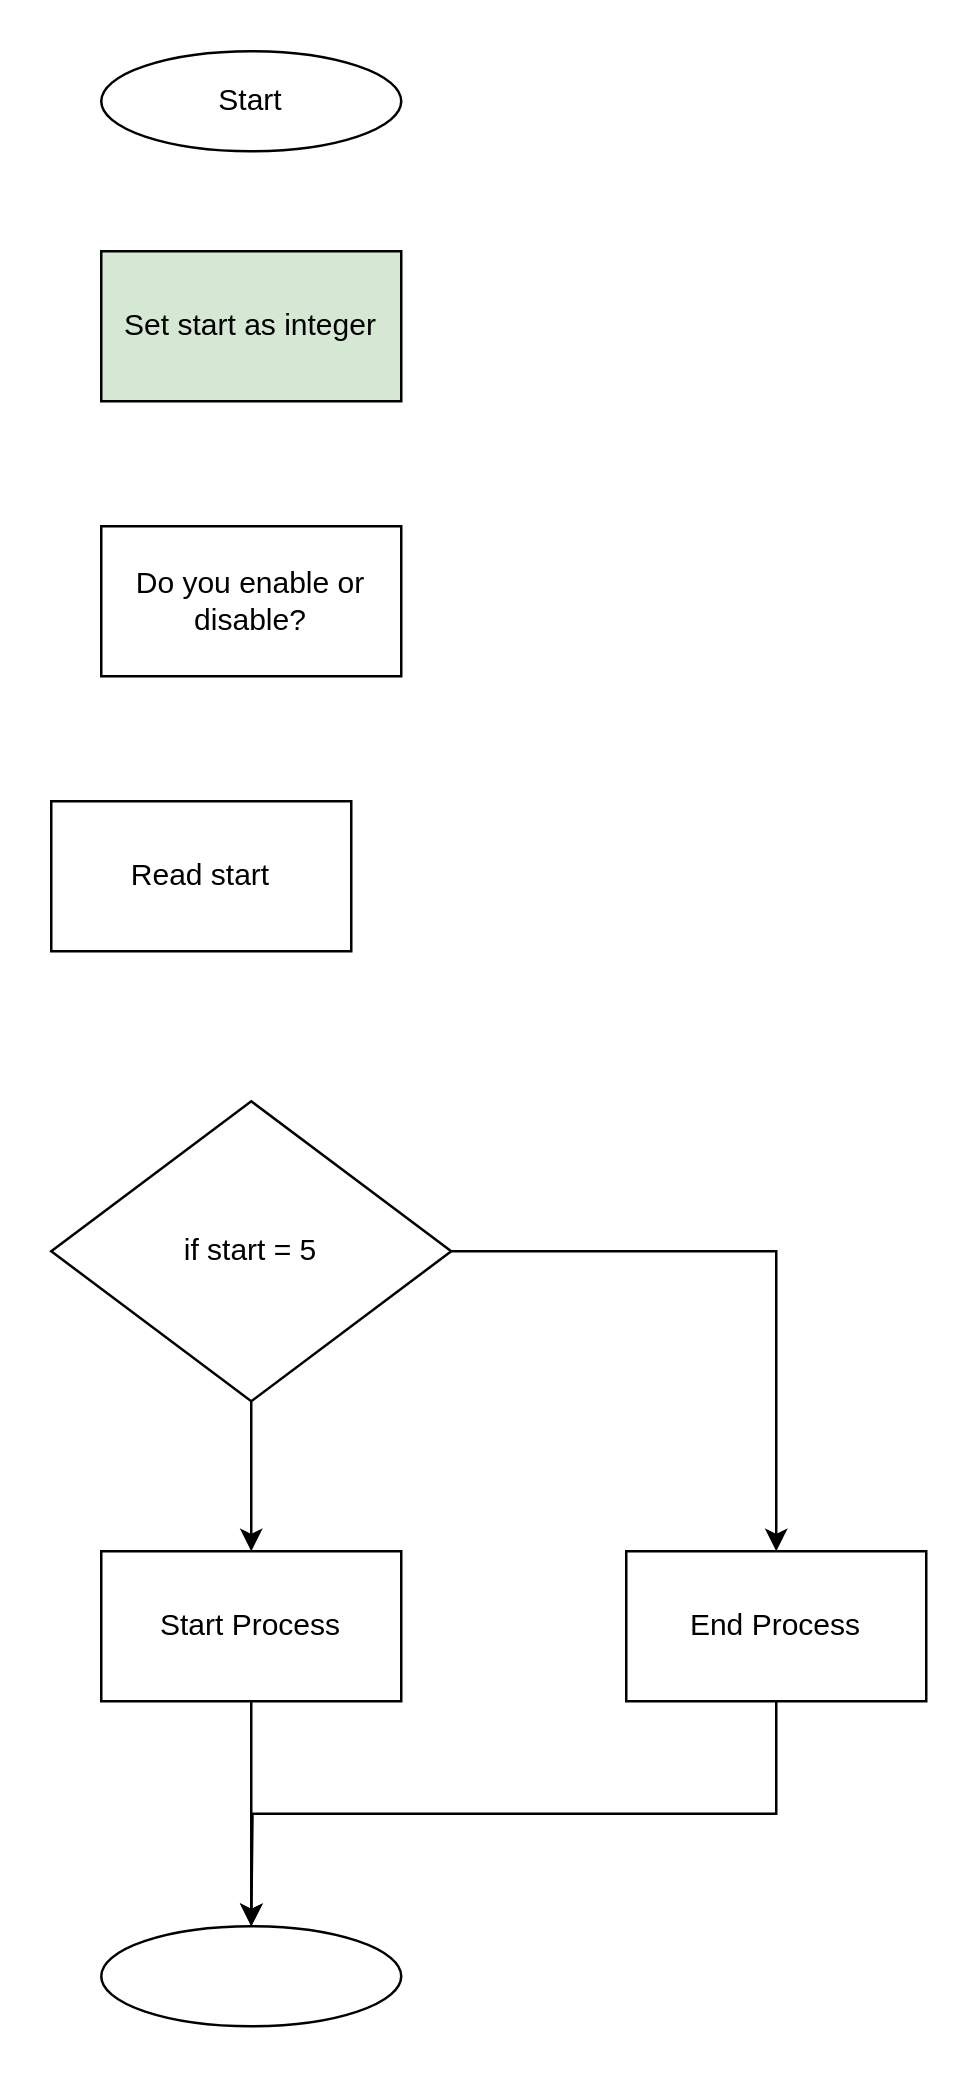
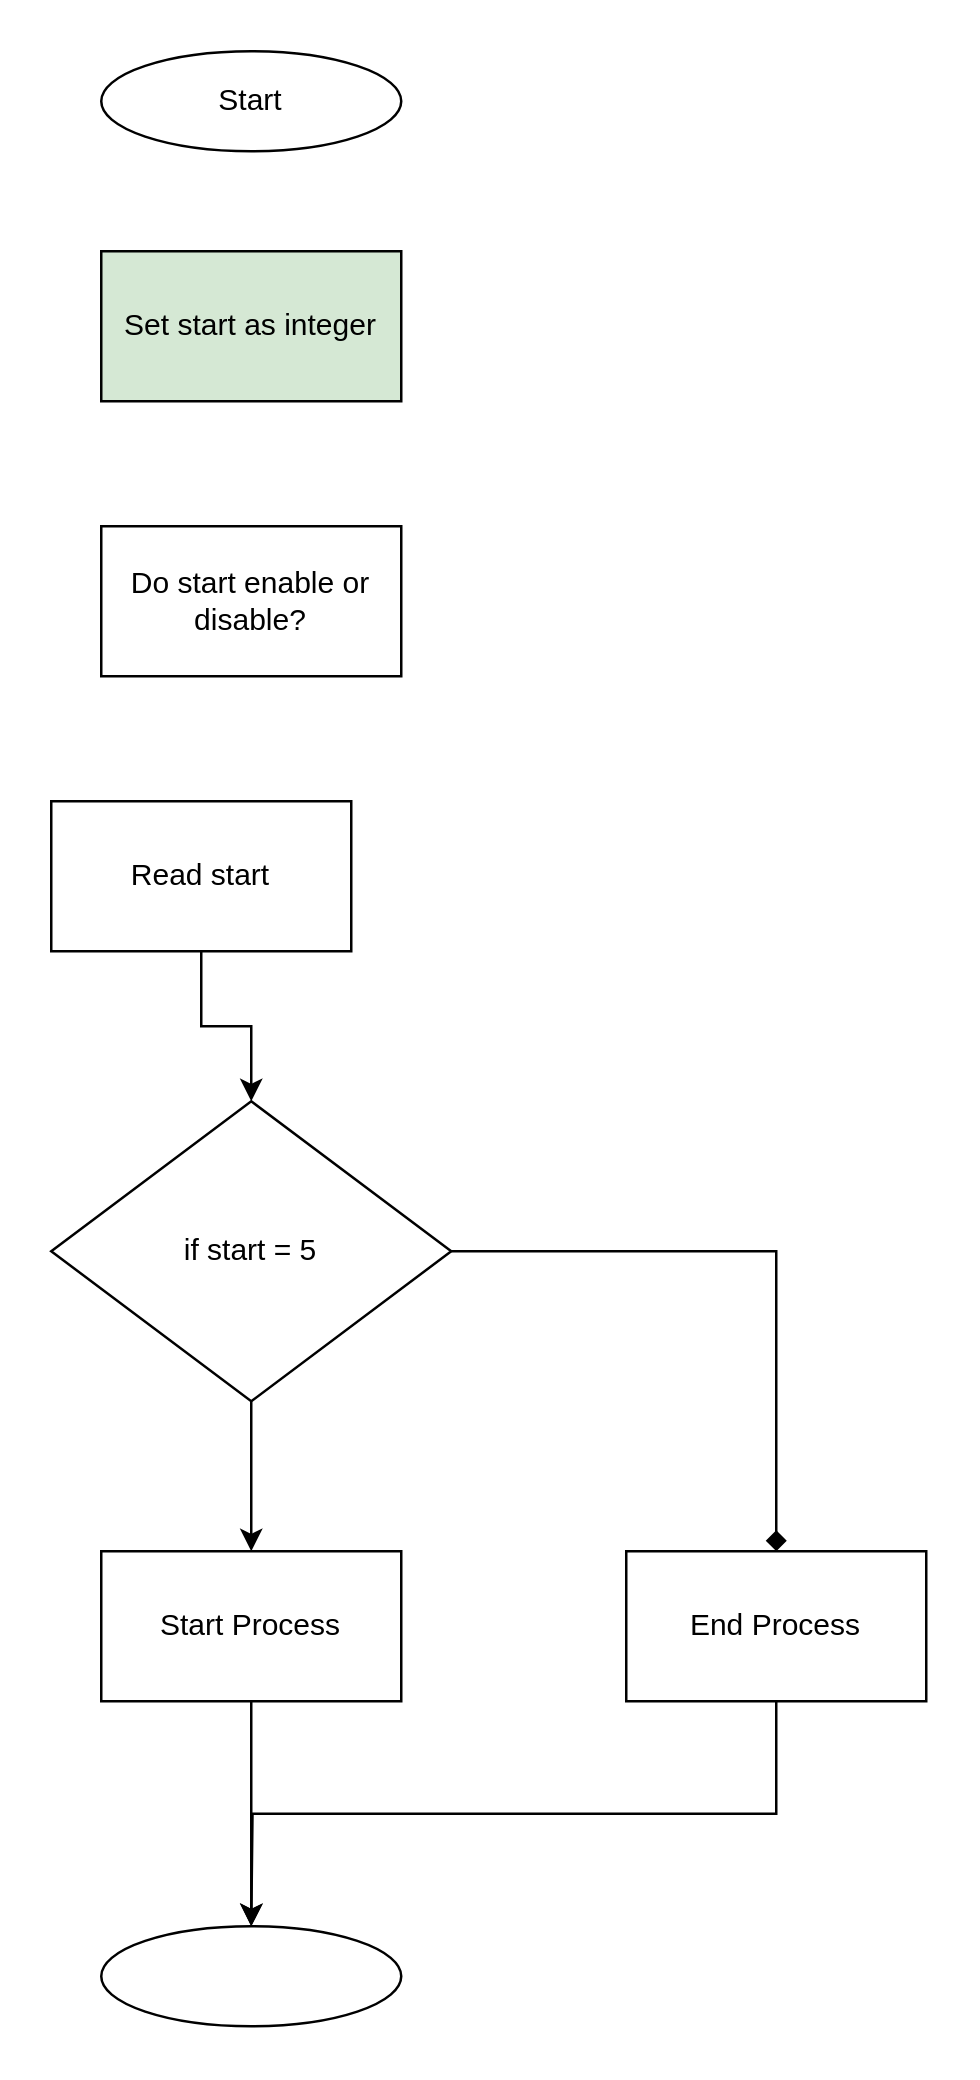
node "Do you enable or disable?": label "Do you enable or disable?" -> "Do start enable or disable?"
edge "Read start" -> "if start = 5": added
edge "if start = 5" -> "End Process": arrowhead classic -> diamond
